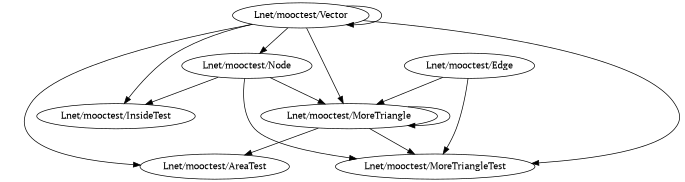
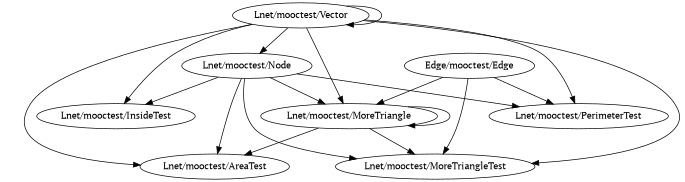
node "Lnet/mooctest/Edge": label "Lnet/mooctest/Edge" -> "Edge/mooctest/Edge"
edge "Lnet/mooctest/Node" -> "Lnet/mooctest/AreaTest": added
node "Lnet/mooctest/PerimeterTest": added
